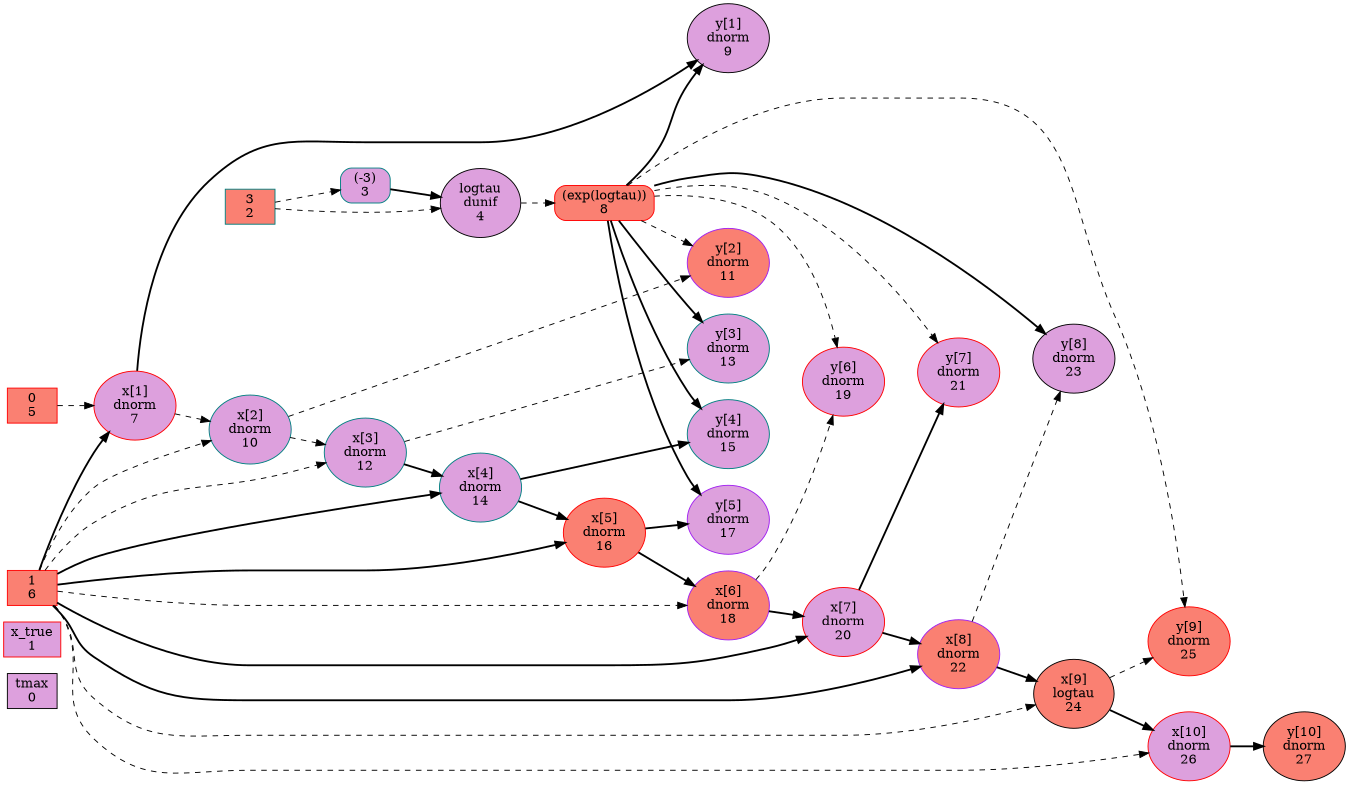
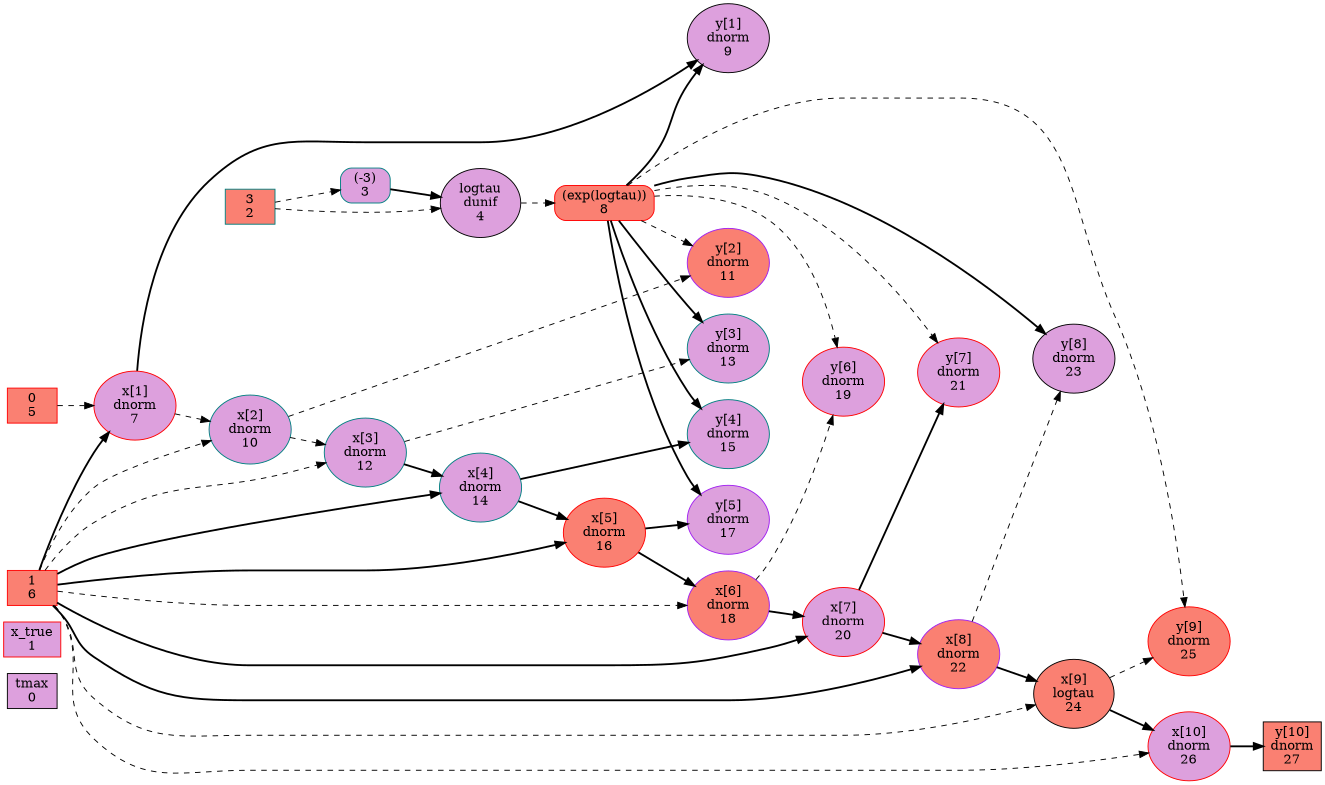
node "y[10] dnorm 27": shape ellipse -> box
